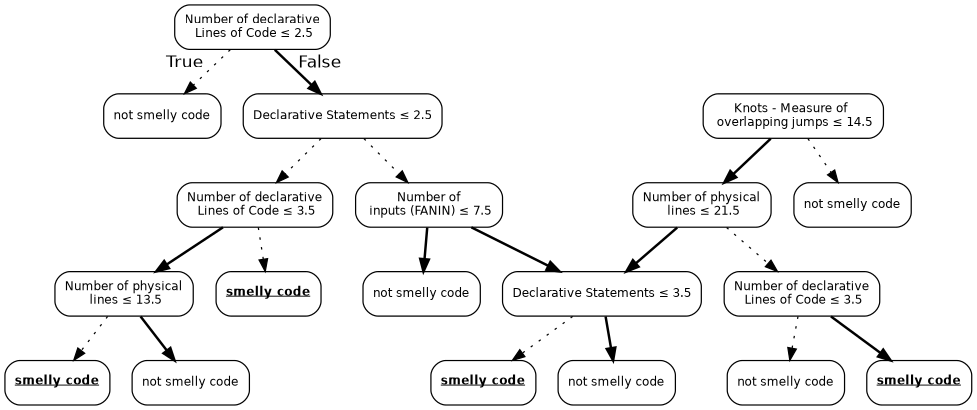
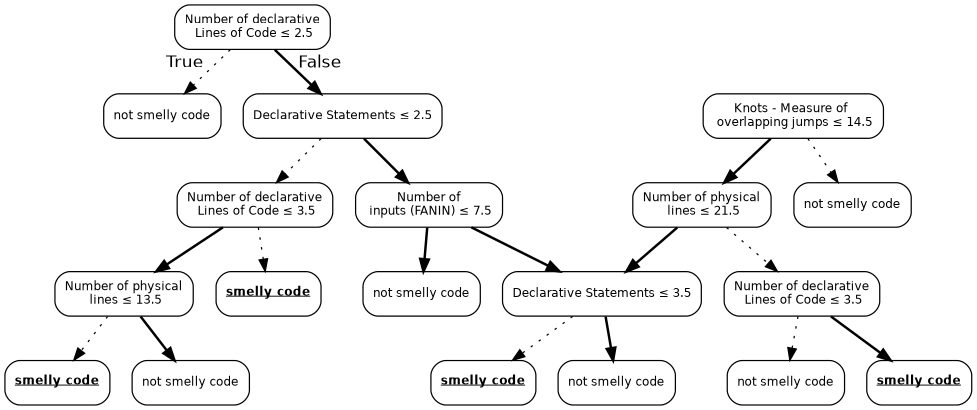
edge "Declarative Statements ≤ 2.5" -> "Number of": style dotted -> bold
